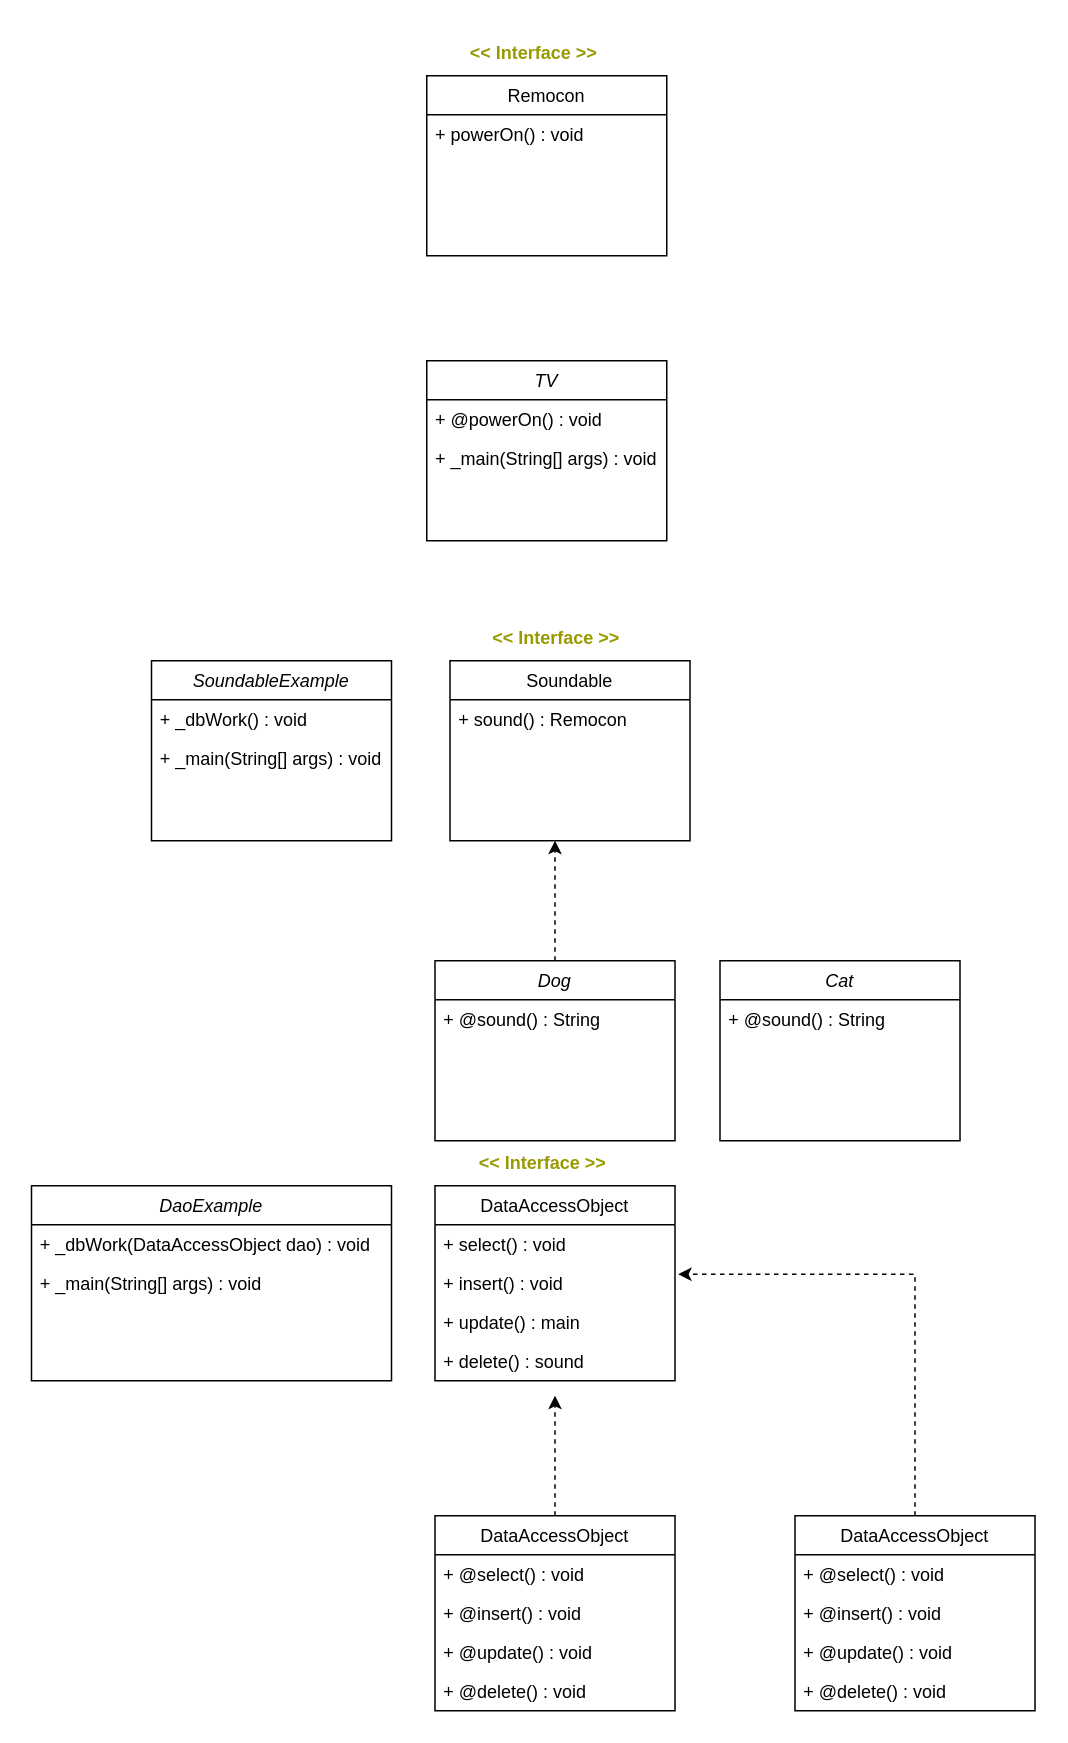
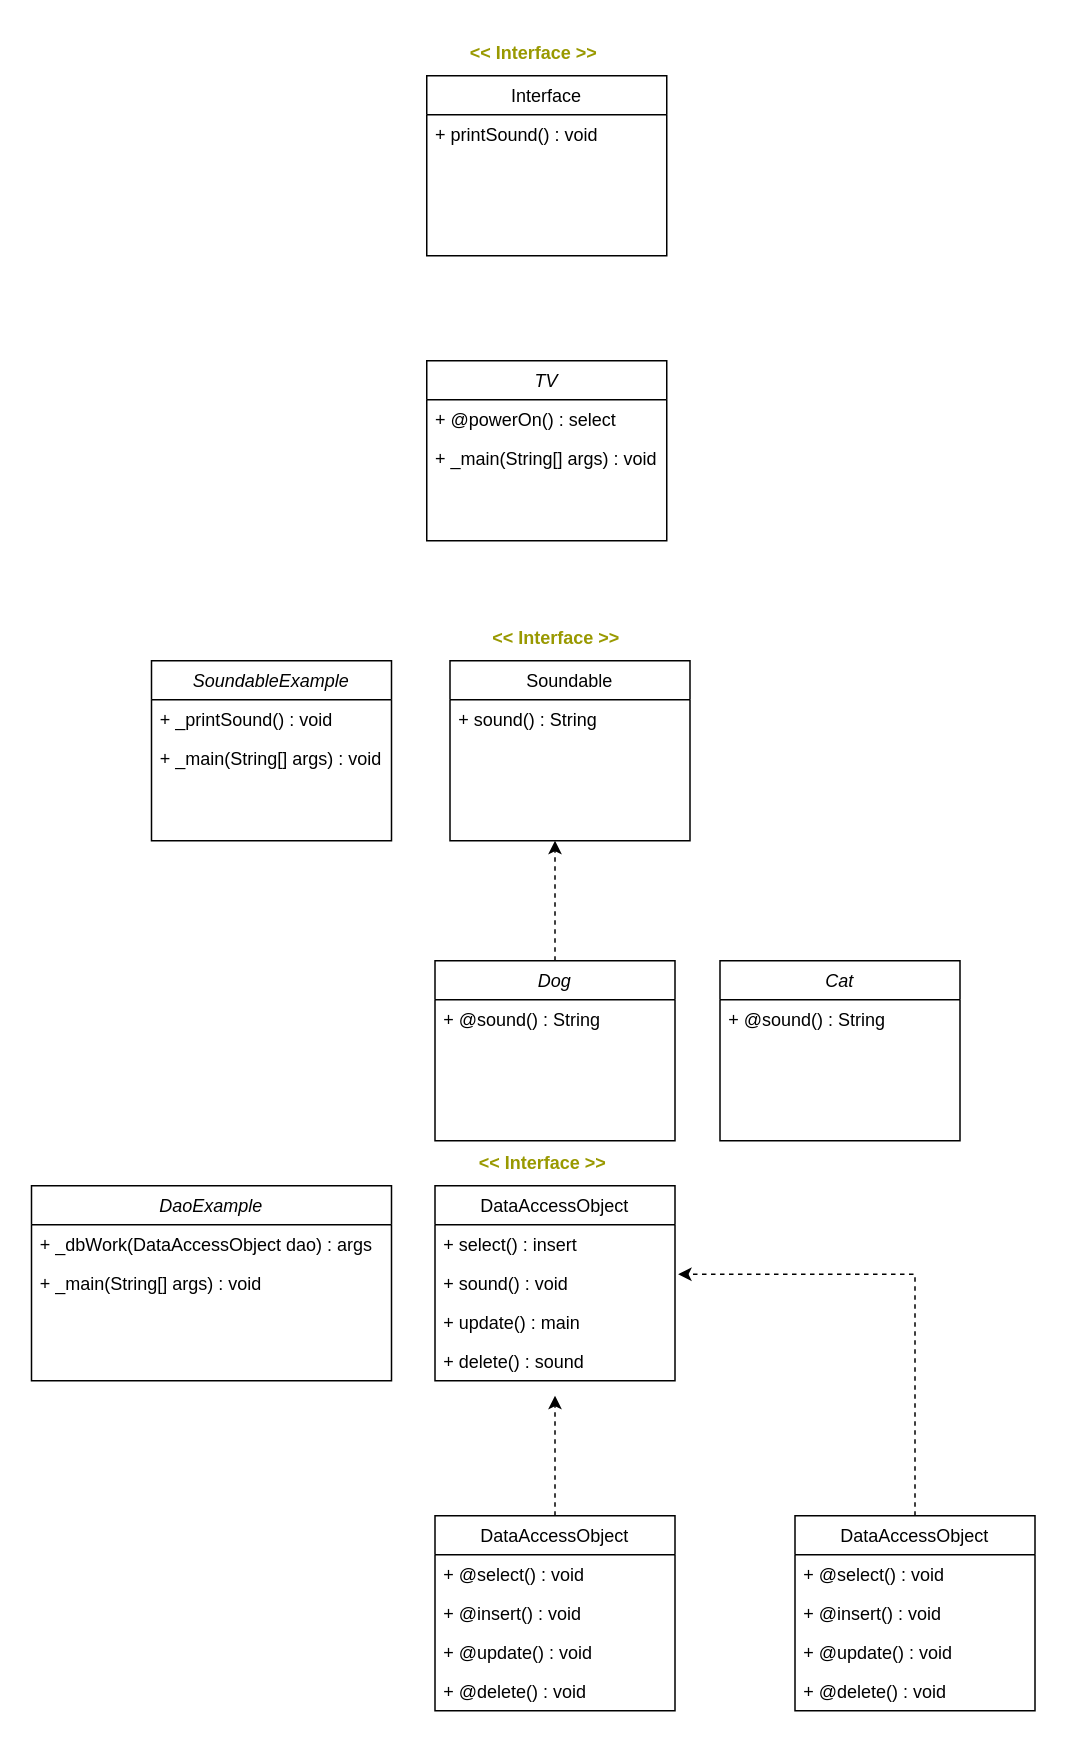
node "Remocon": label "Remocon" -> "Interface"
node "+ powerOn() : void": label "+ powerOn() : void" -> "+ printSound() : void"
node "+ @powerOn() : void": label "+ @powerOn() : void" -> "+ @powerOn() : select"
node "+ _dbWork() : void": label "+ _dbWork() : void" -> "+ _printSound() : void"
node "+ sound() : Remocon": label "+ sound() : Remocon" -> "+ sound() : String"
node "+ _dbWork(DataAccessObject dao) : void": label "+ _dbWork(DataAccessObject dao) : void" -> "+ _dbWork(DataAccessObject dao) : args"
node "+ select() : void": label "+ select() : void" -> "+ select() : insert"
node "+ insert() : void": label "+ insert() : void" -> "+ sound() : void"
